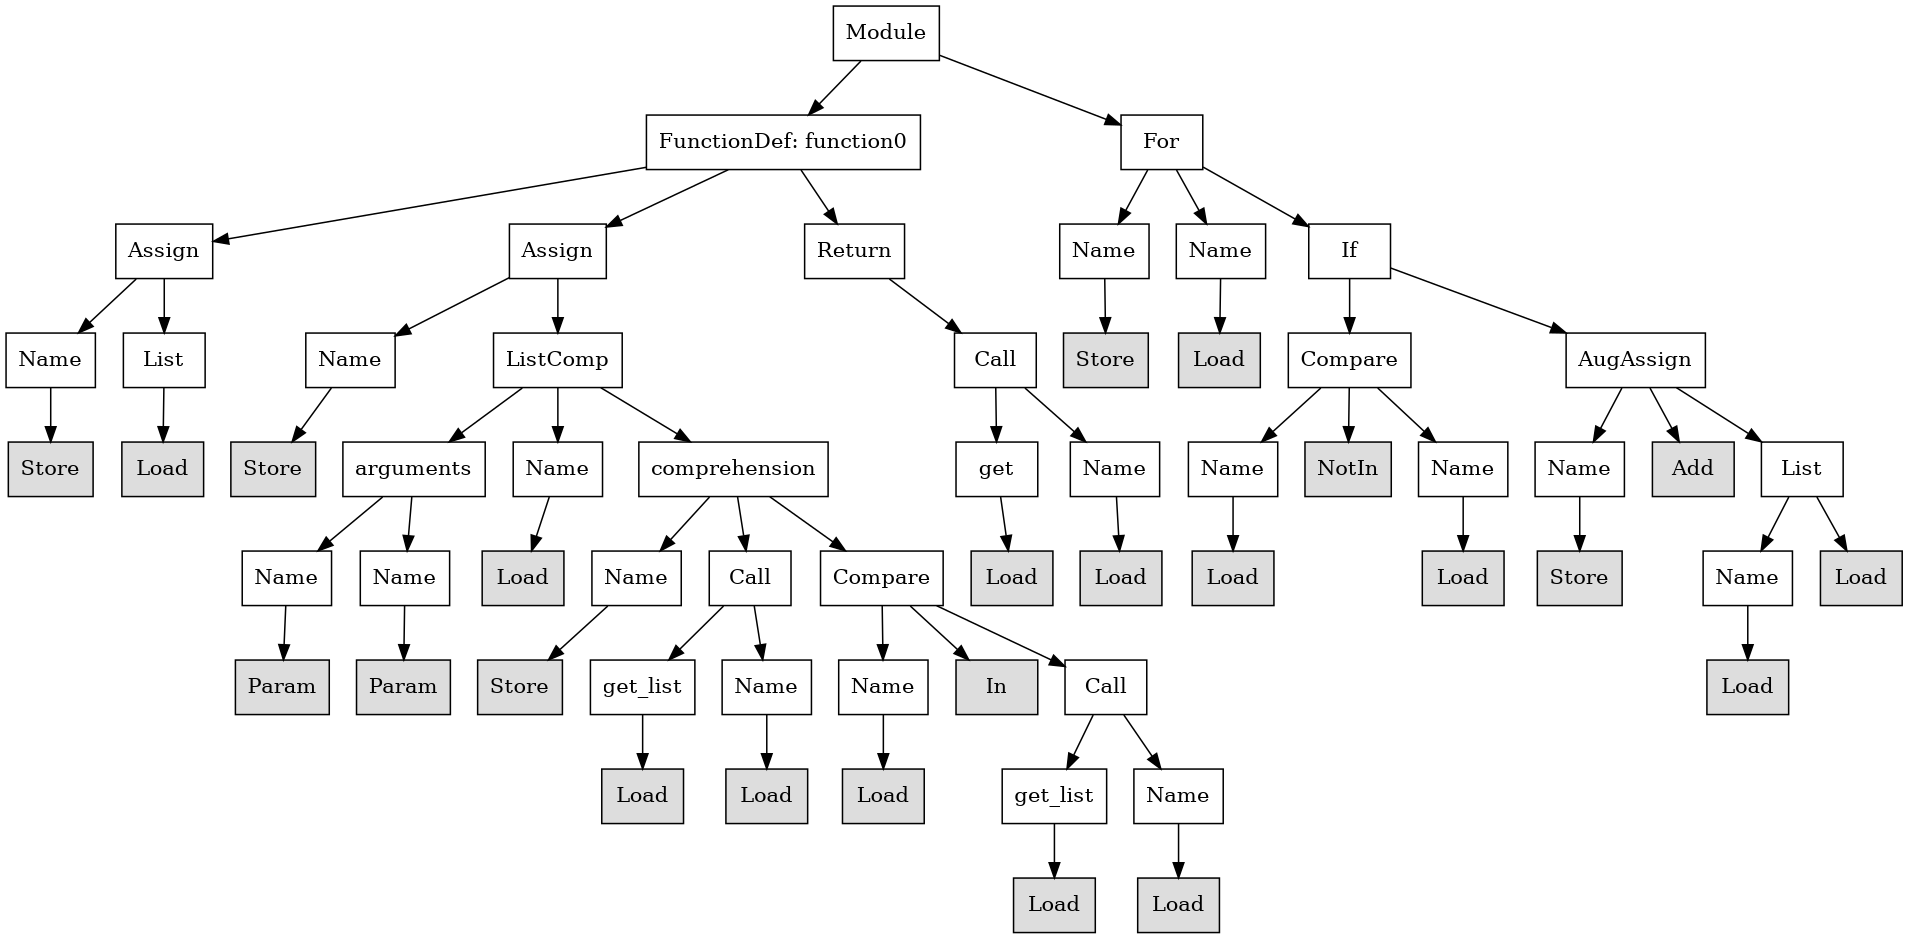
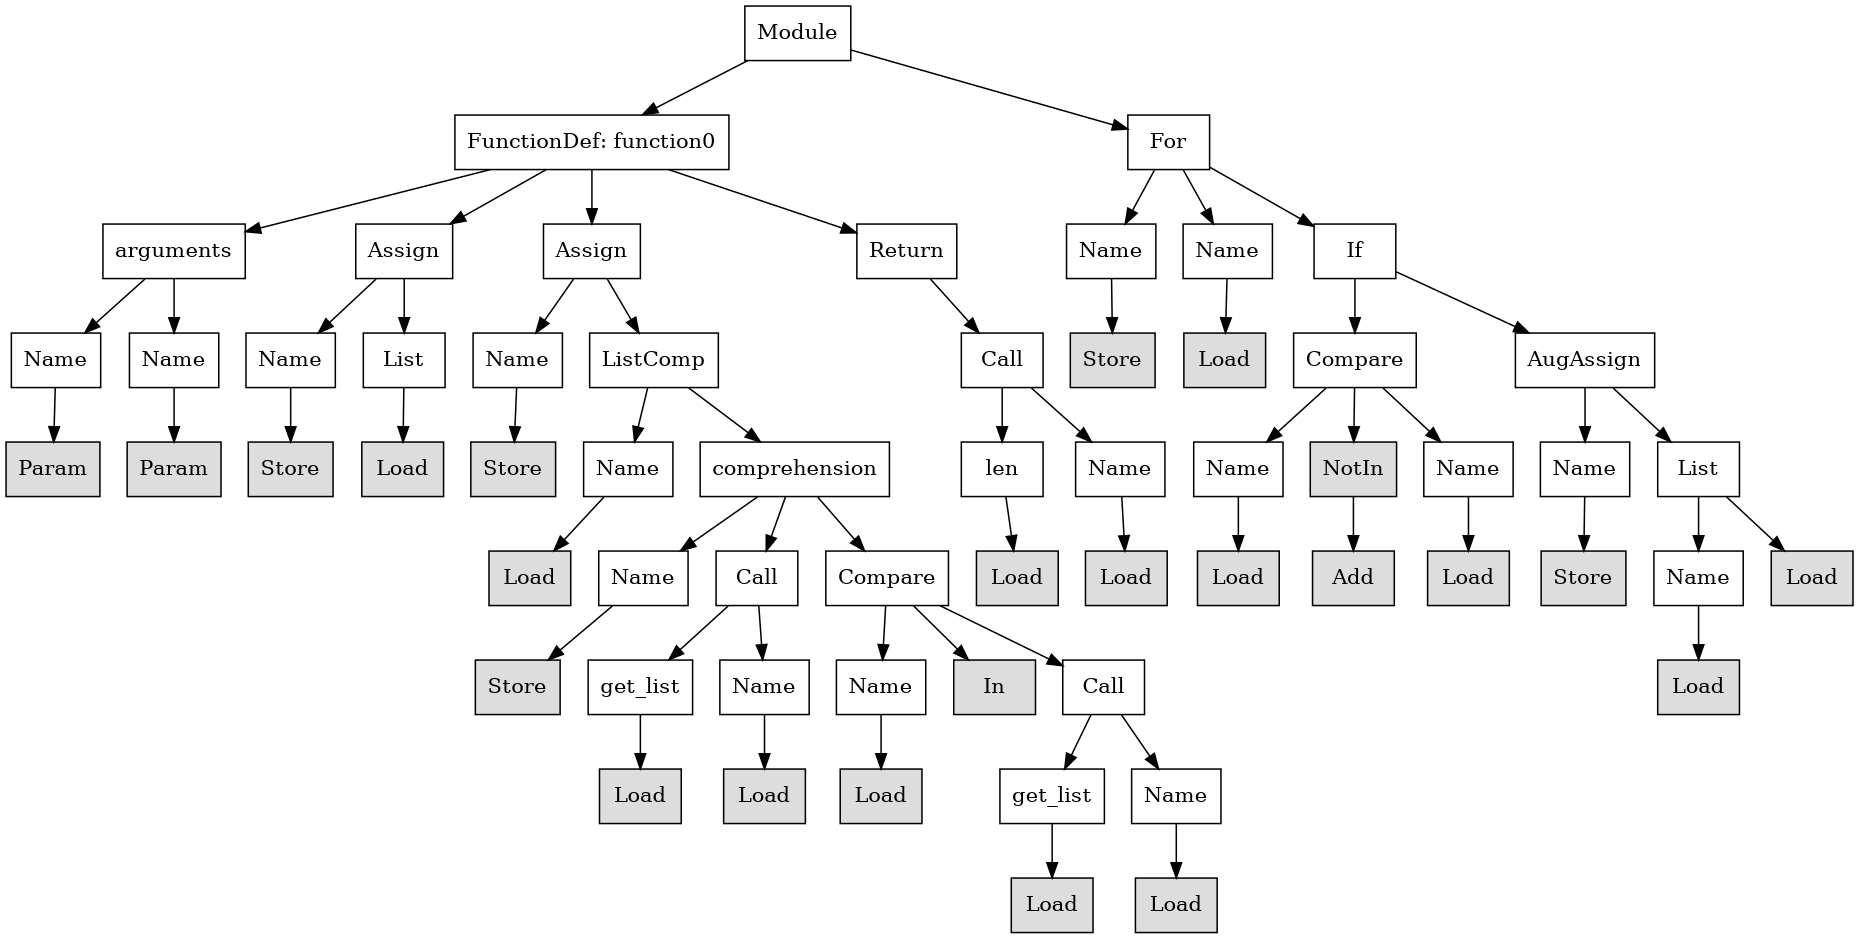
edge "AugAssign" -> "Add": now "NotIn" -> "Add"
edge "ListComp" -> "arguments": now "FunctionDef: function0" -> "arguments"
node "get": label "get" -> "len"
